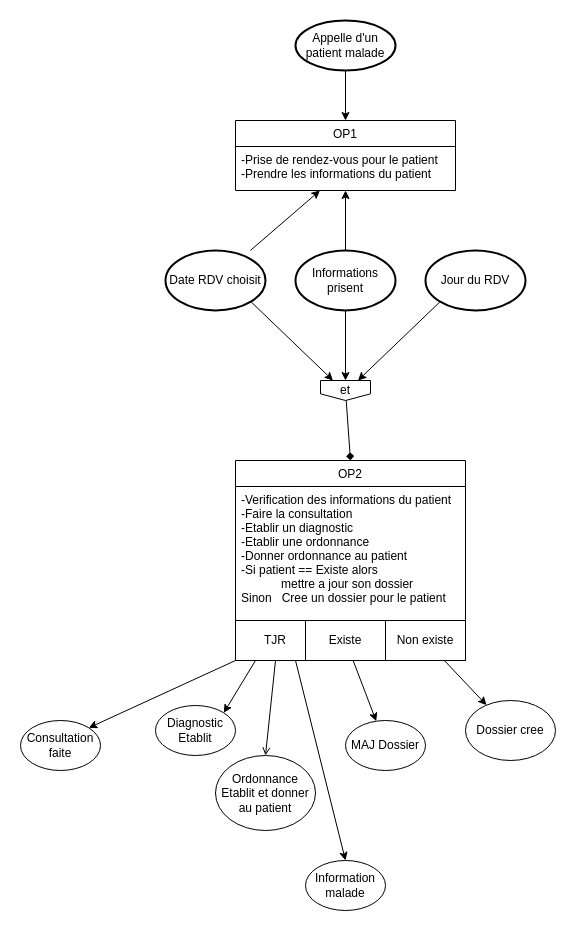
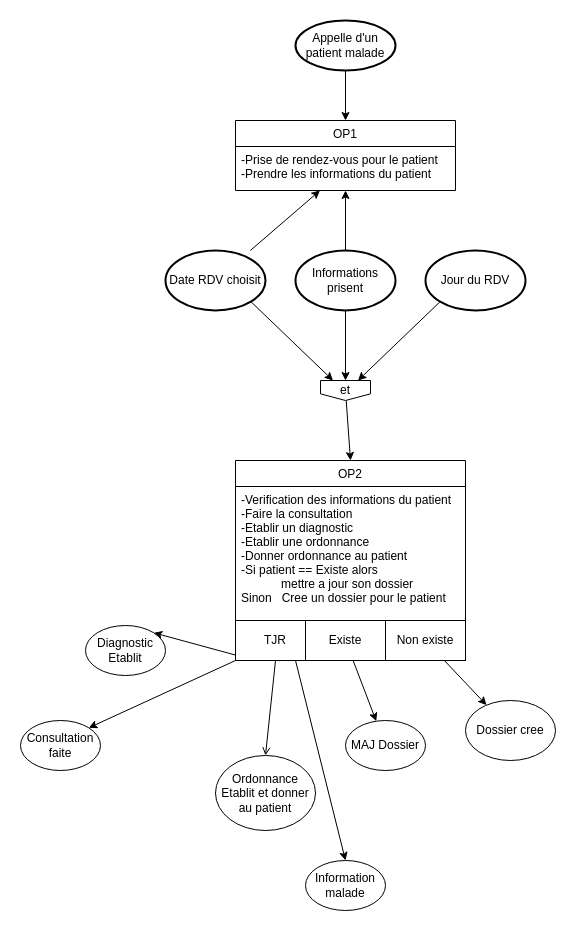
edge "et" -> "OP2": arrowhead diamond -> classic
node "Diagnostic Etablit": moved (196, 731) -> (126, 651)
